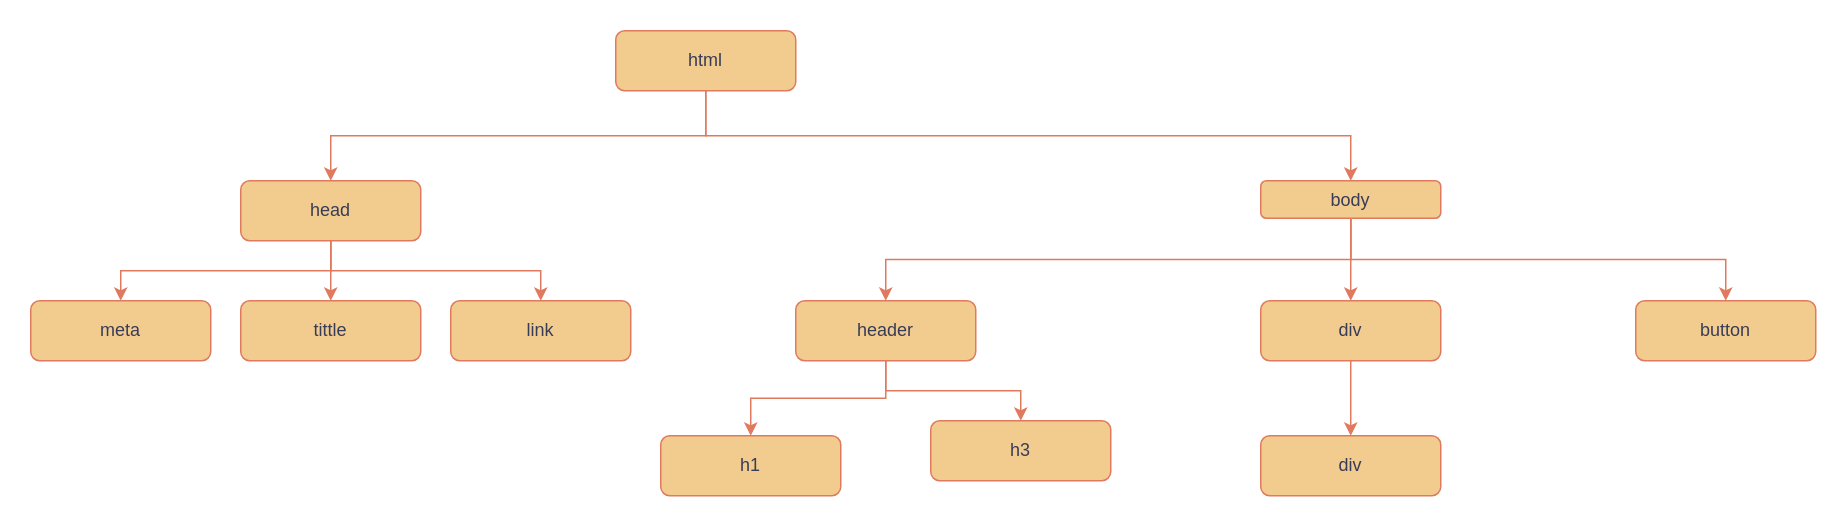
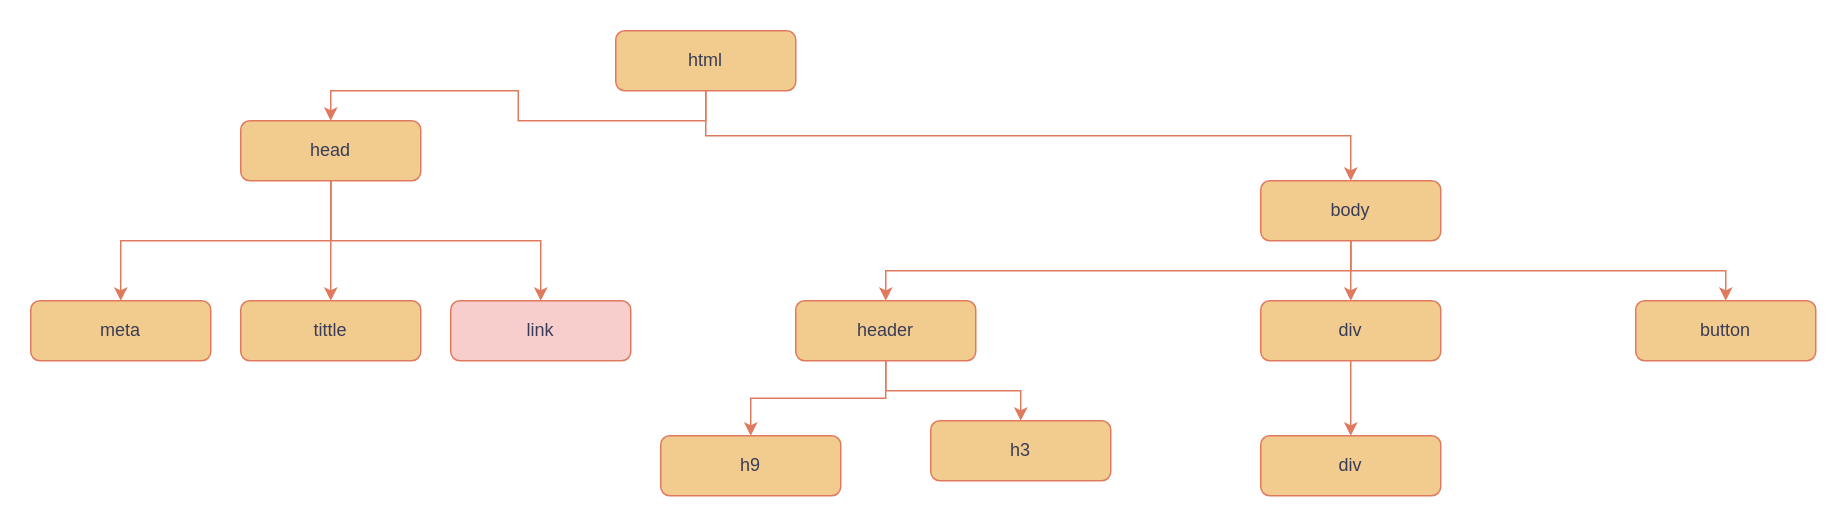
node "body": size 180x38 -> 180x60
node "head": moved (331, 211) -> (331, 151)
node "link": fillcolor #f2cc8f -> #f8cecc
node "h1": label "h1" -> "h9"
